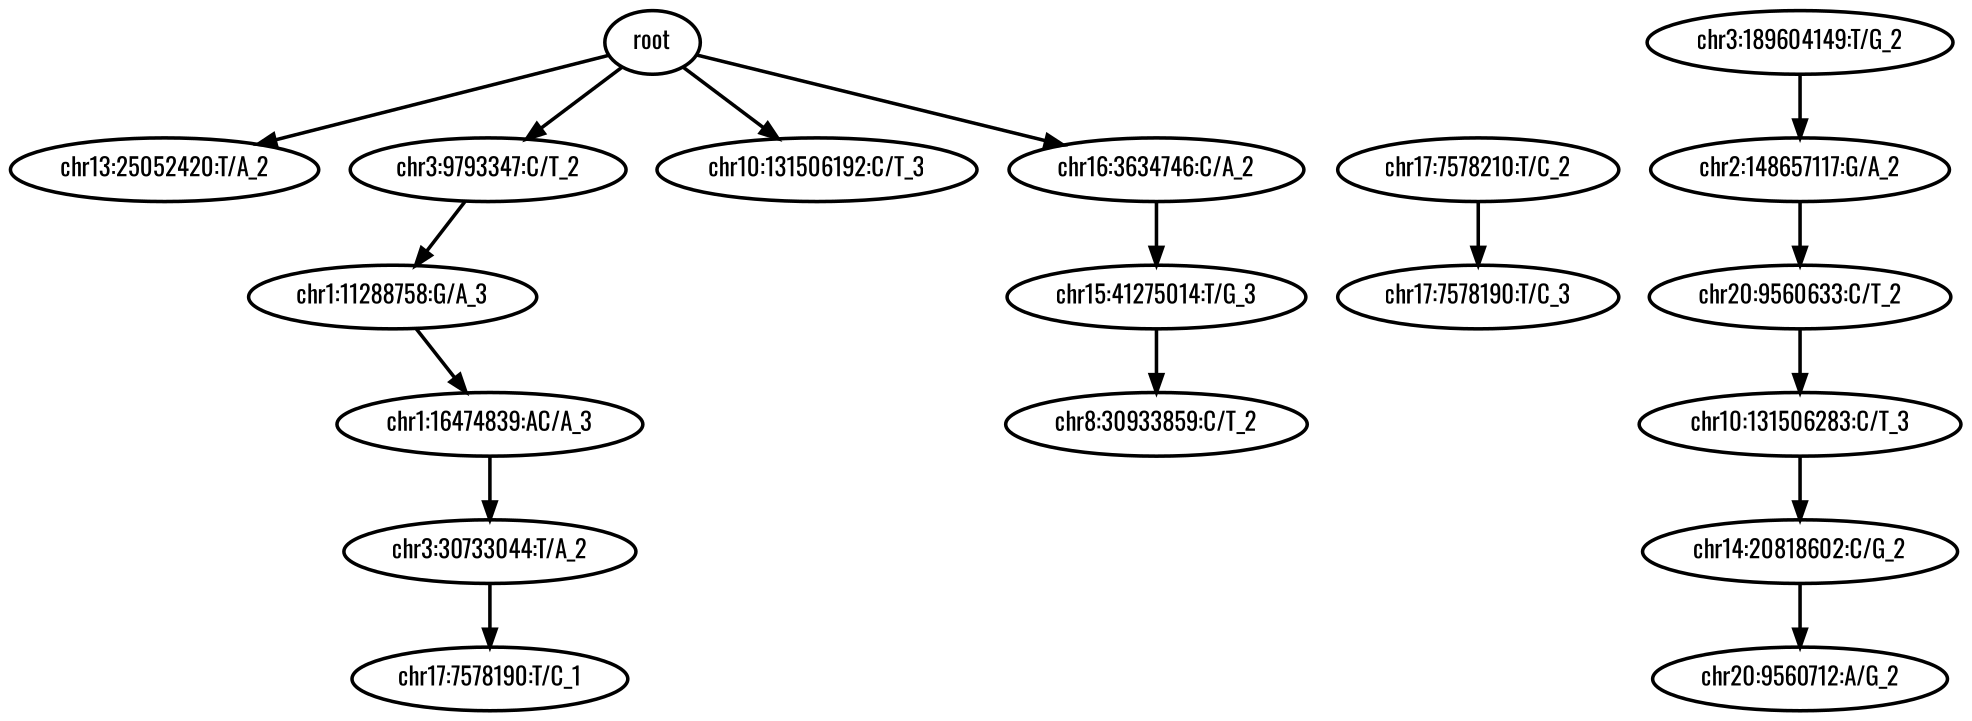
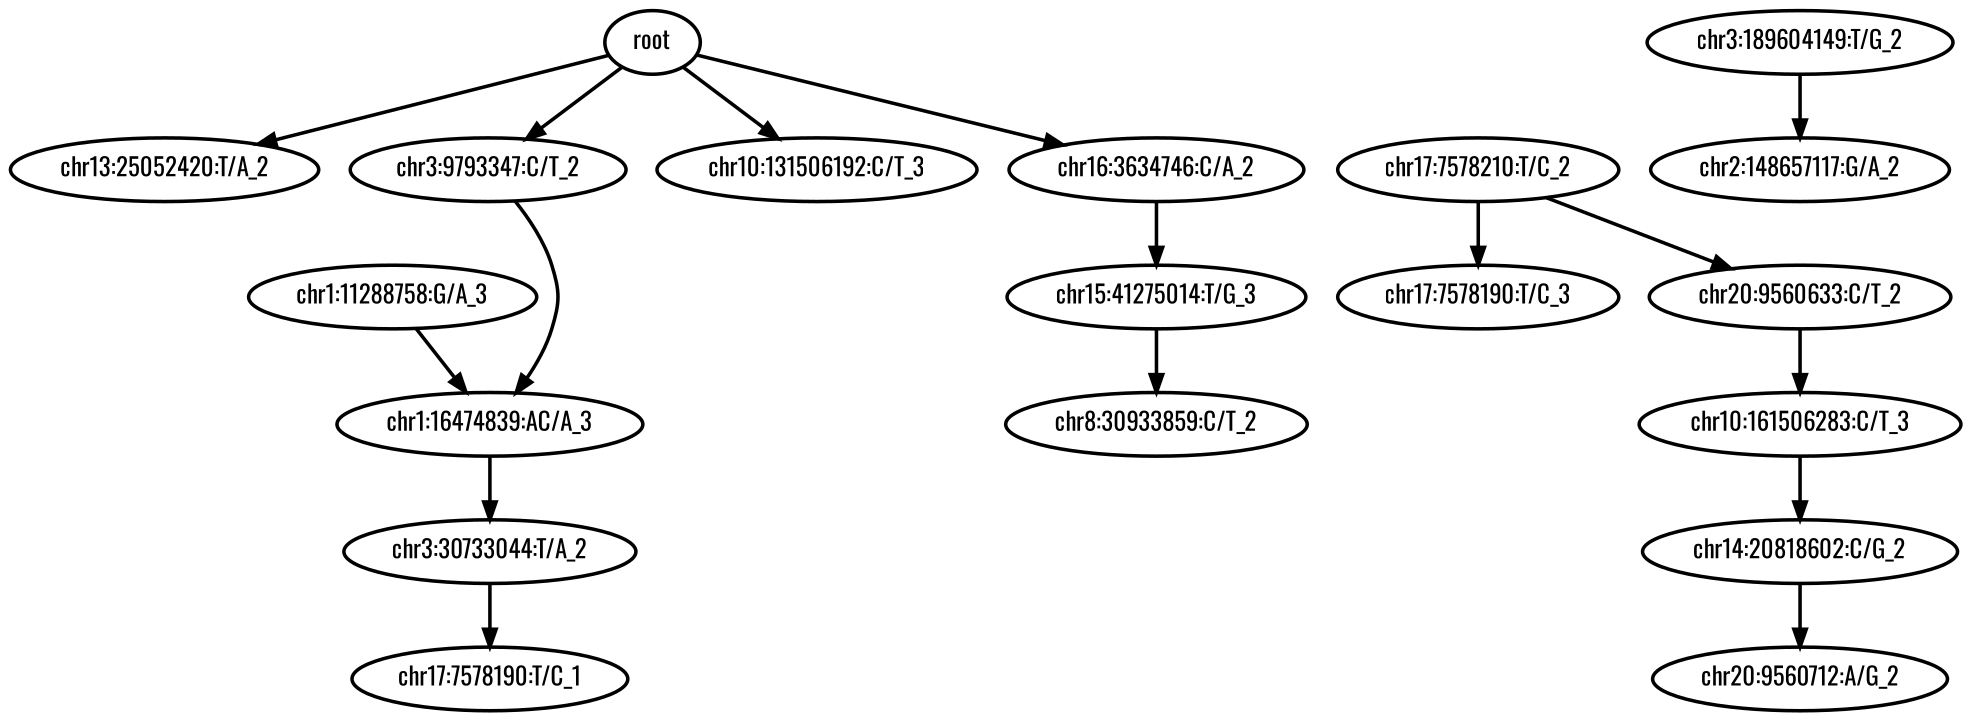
edge "chr2:148657117:G/A_2" -> "chr20:9560633:C/T_2": now "chr17:7578210:T/C_2" -> "chr20:9560633:C/T_2"
edge "chr3:9793347:C/T_2" -> "chr1:11288758:G/A_3": now "chr3:9793347:C/T_2" -> "chr1:16474839:AC/A_3"
node "chr10:131506283:C/T_3": label "chr10:131506283:C/T_3" -> "chr10:161506283:C/T_3"
